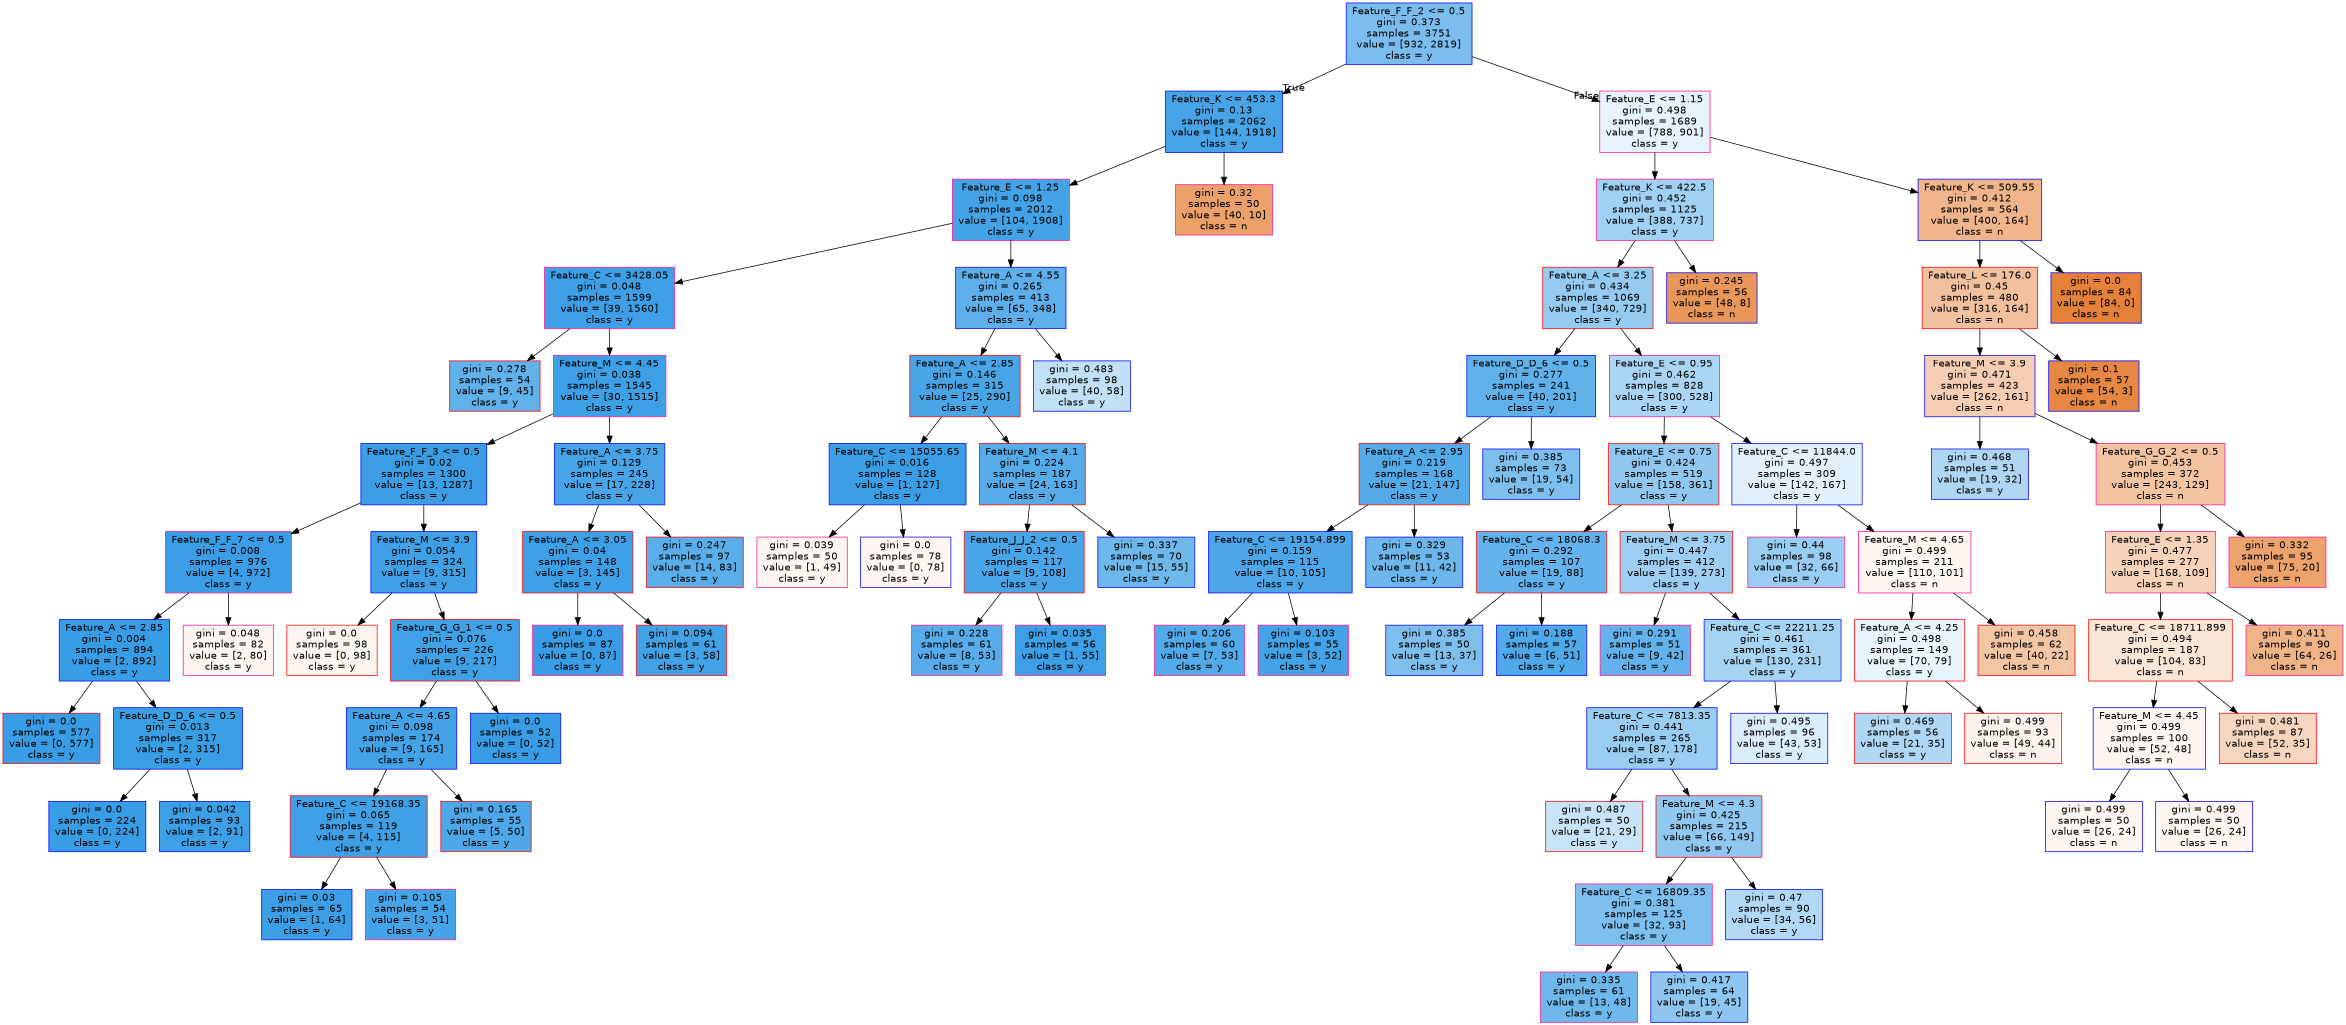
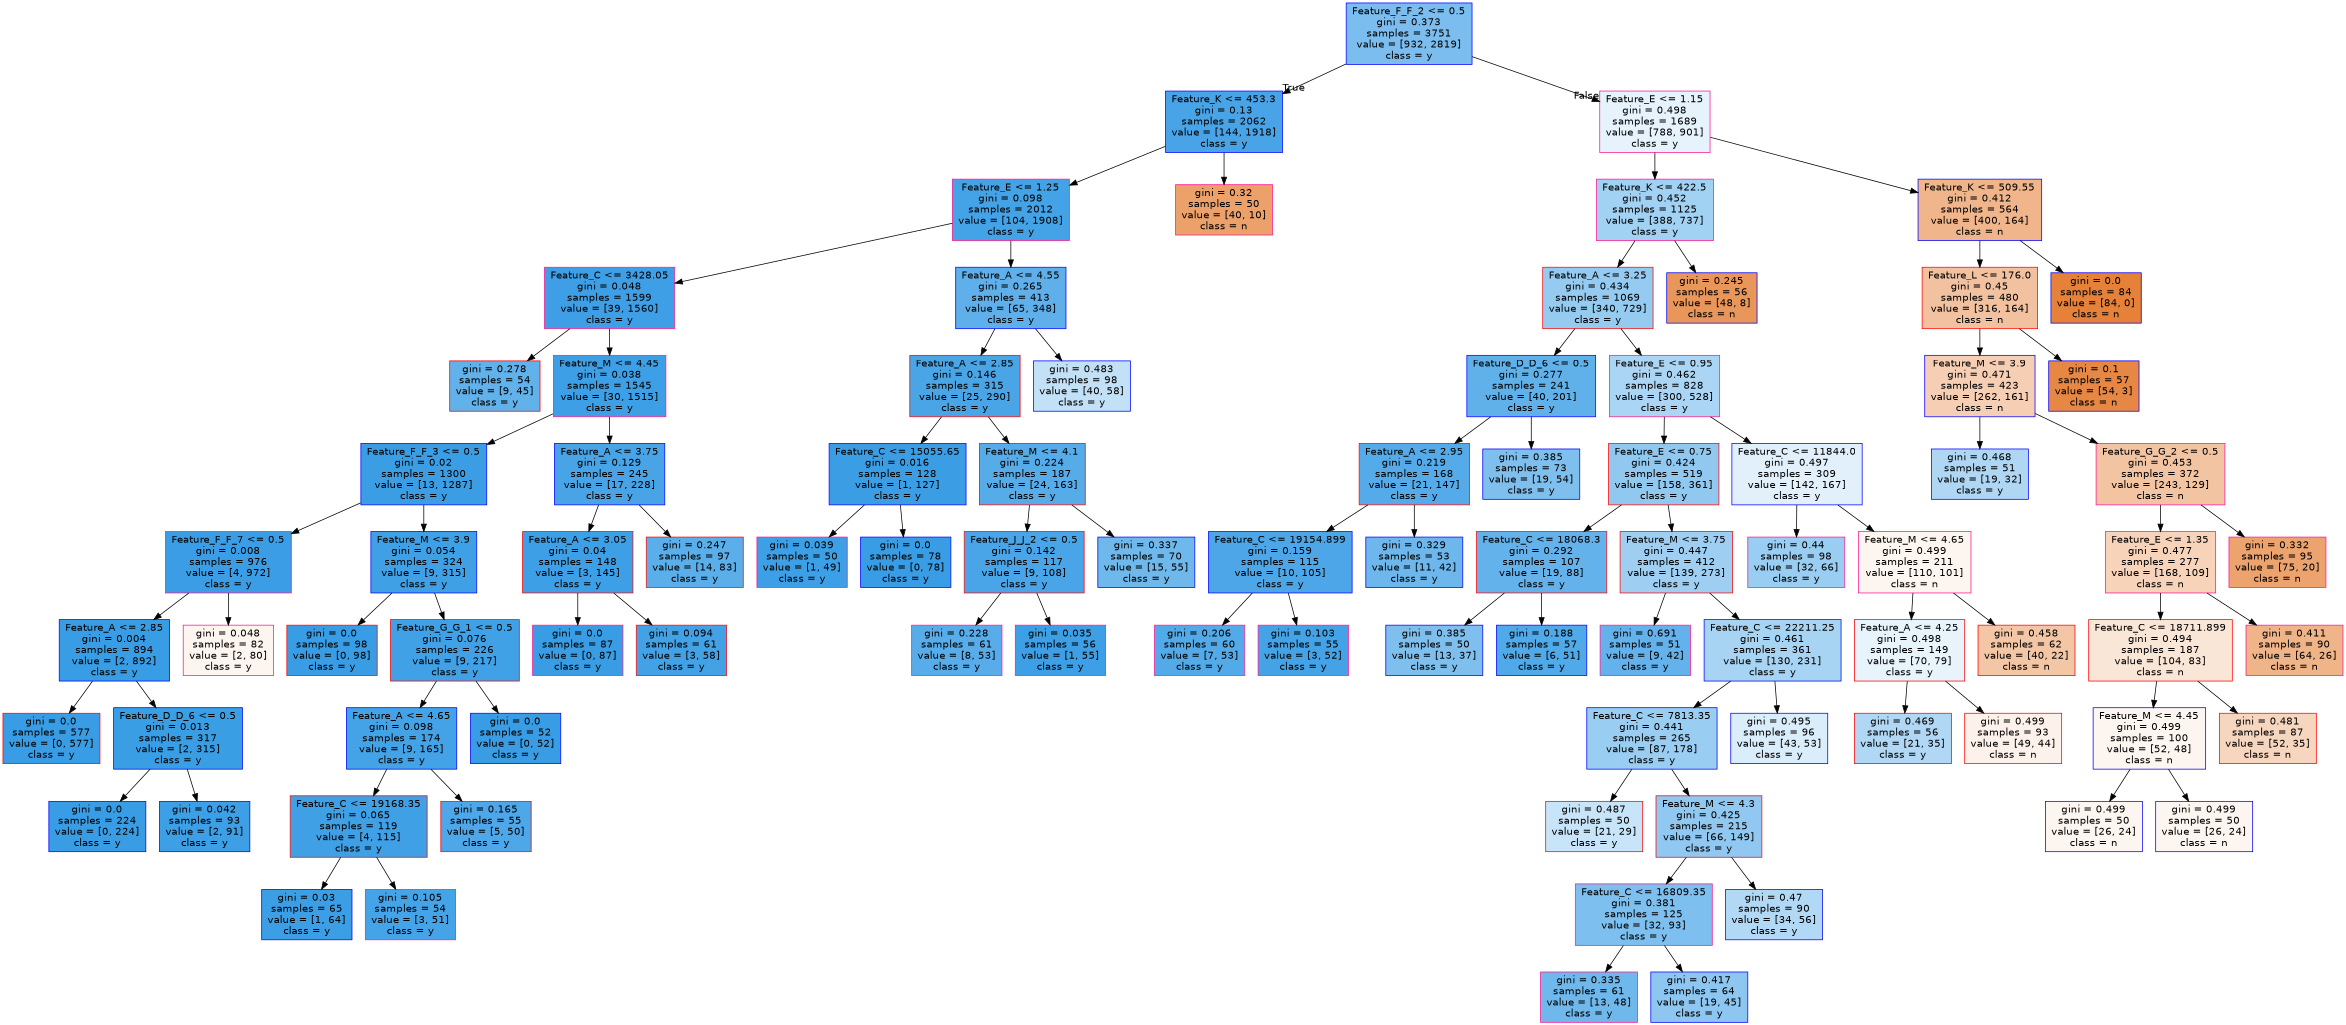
node "gini = 0.039 samples = 50 value = [1, 49] class = y": fillcolor #fdf5f0 -> #3d9fe6
node "gini = 0.0 samples = 78 value = [0, 78] class = y": fillcolor #fdf5f0 -> #399de5
node "gini = 0.0 samples = 98 value = [0, 98] class = y": fillcolor #fdf5f0 -> #399de5
node "gini = 0.291 samples = 51 value = [9, 42] class = y": label "gini = 0.291 samples = 51 value = [9, 42] class = y" -> "gini = 0.691 samples = 51 value = [9, 42] class = y"
